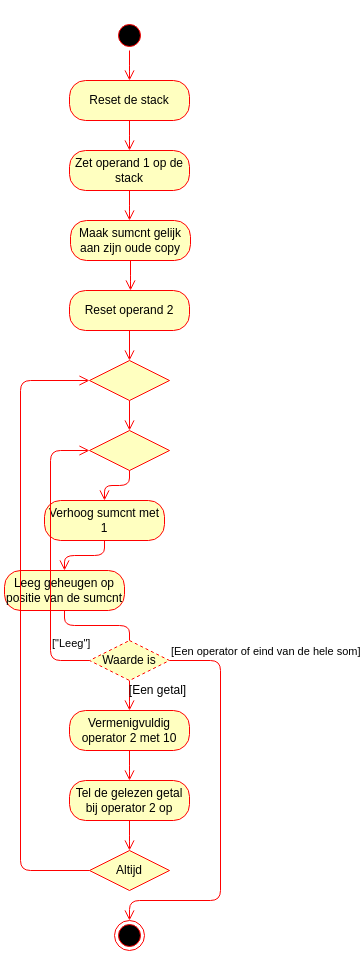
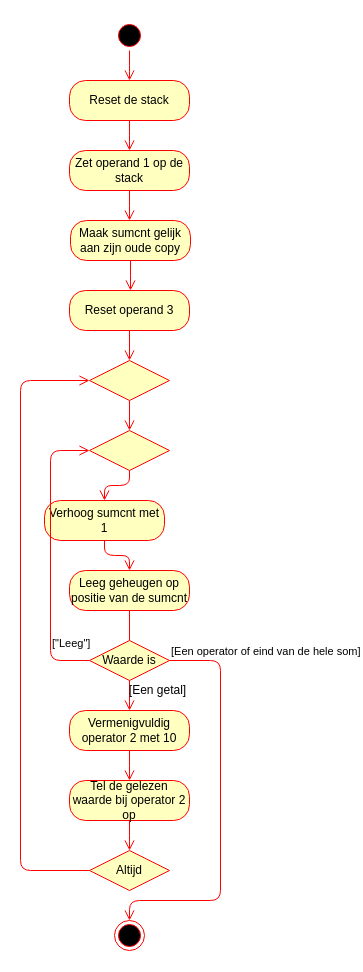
node "Reset operand 2": label "Reset operand 2" -> "Reset operand 3"
node "Leeg geheugen op positie van de sumcnt": moved (65, 591) -> (130, 591)
node "Waarde is": style dashed -> solid
node "Tel de gelezen getal bij operator 2 op": label "Tel de gelezen getal bij operator 2 op" -> "Tel de gelezen waarde bij operator 2 op"
